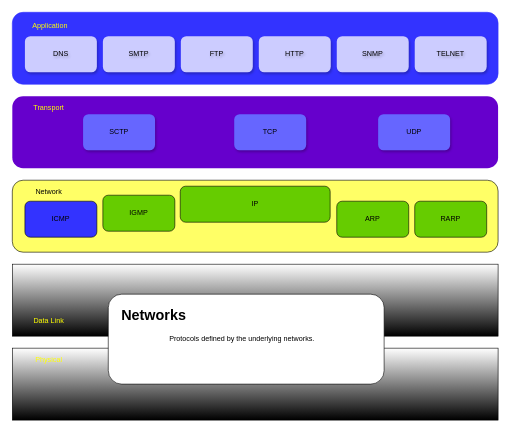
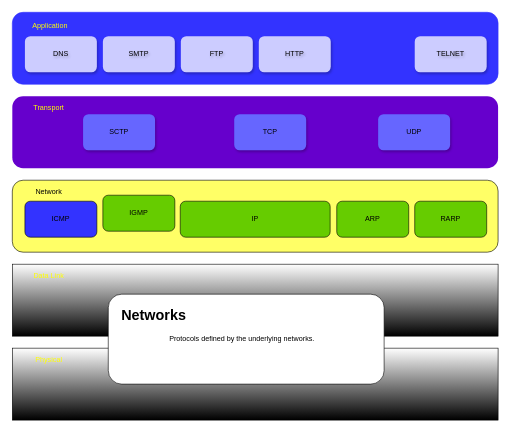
node "SNMP": removed
node "IP": moved (255, 204) -> (255, 219)
node "Data Link": moved (49, 321) -> (49, 276)
